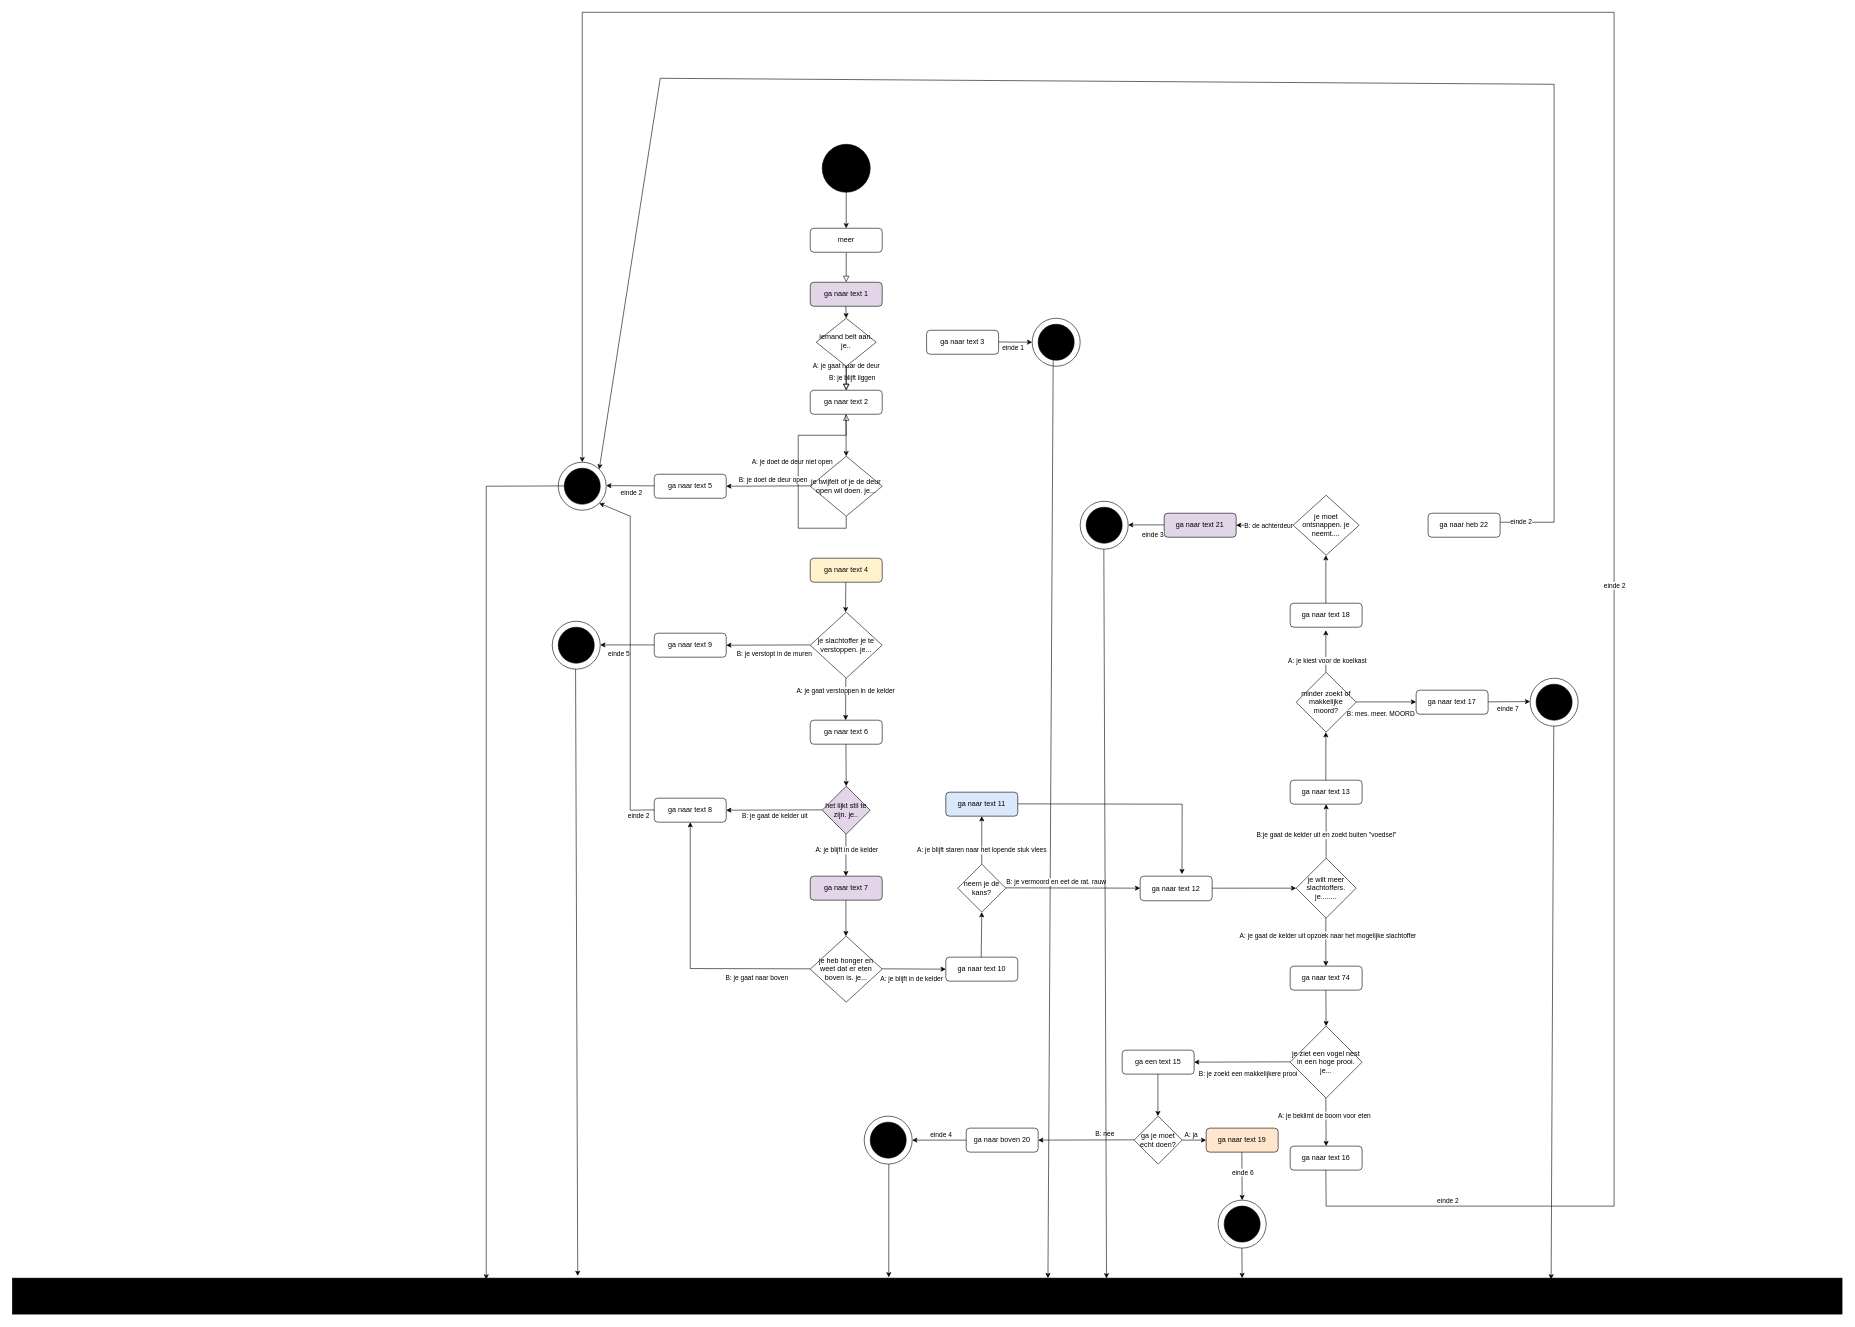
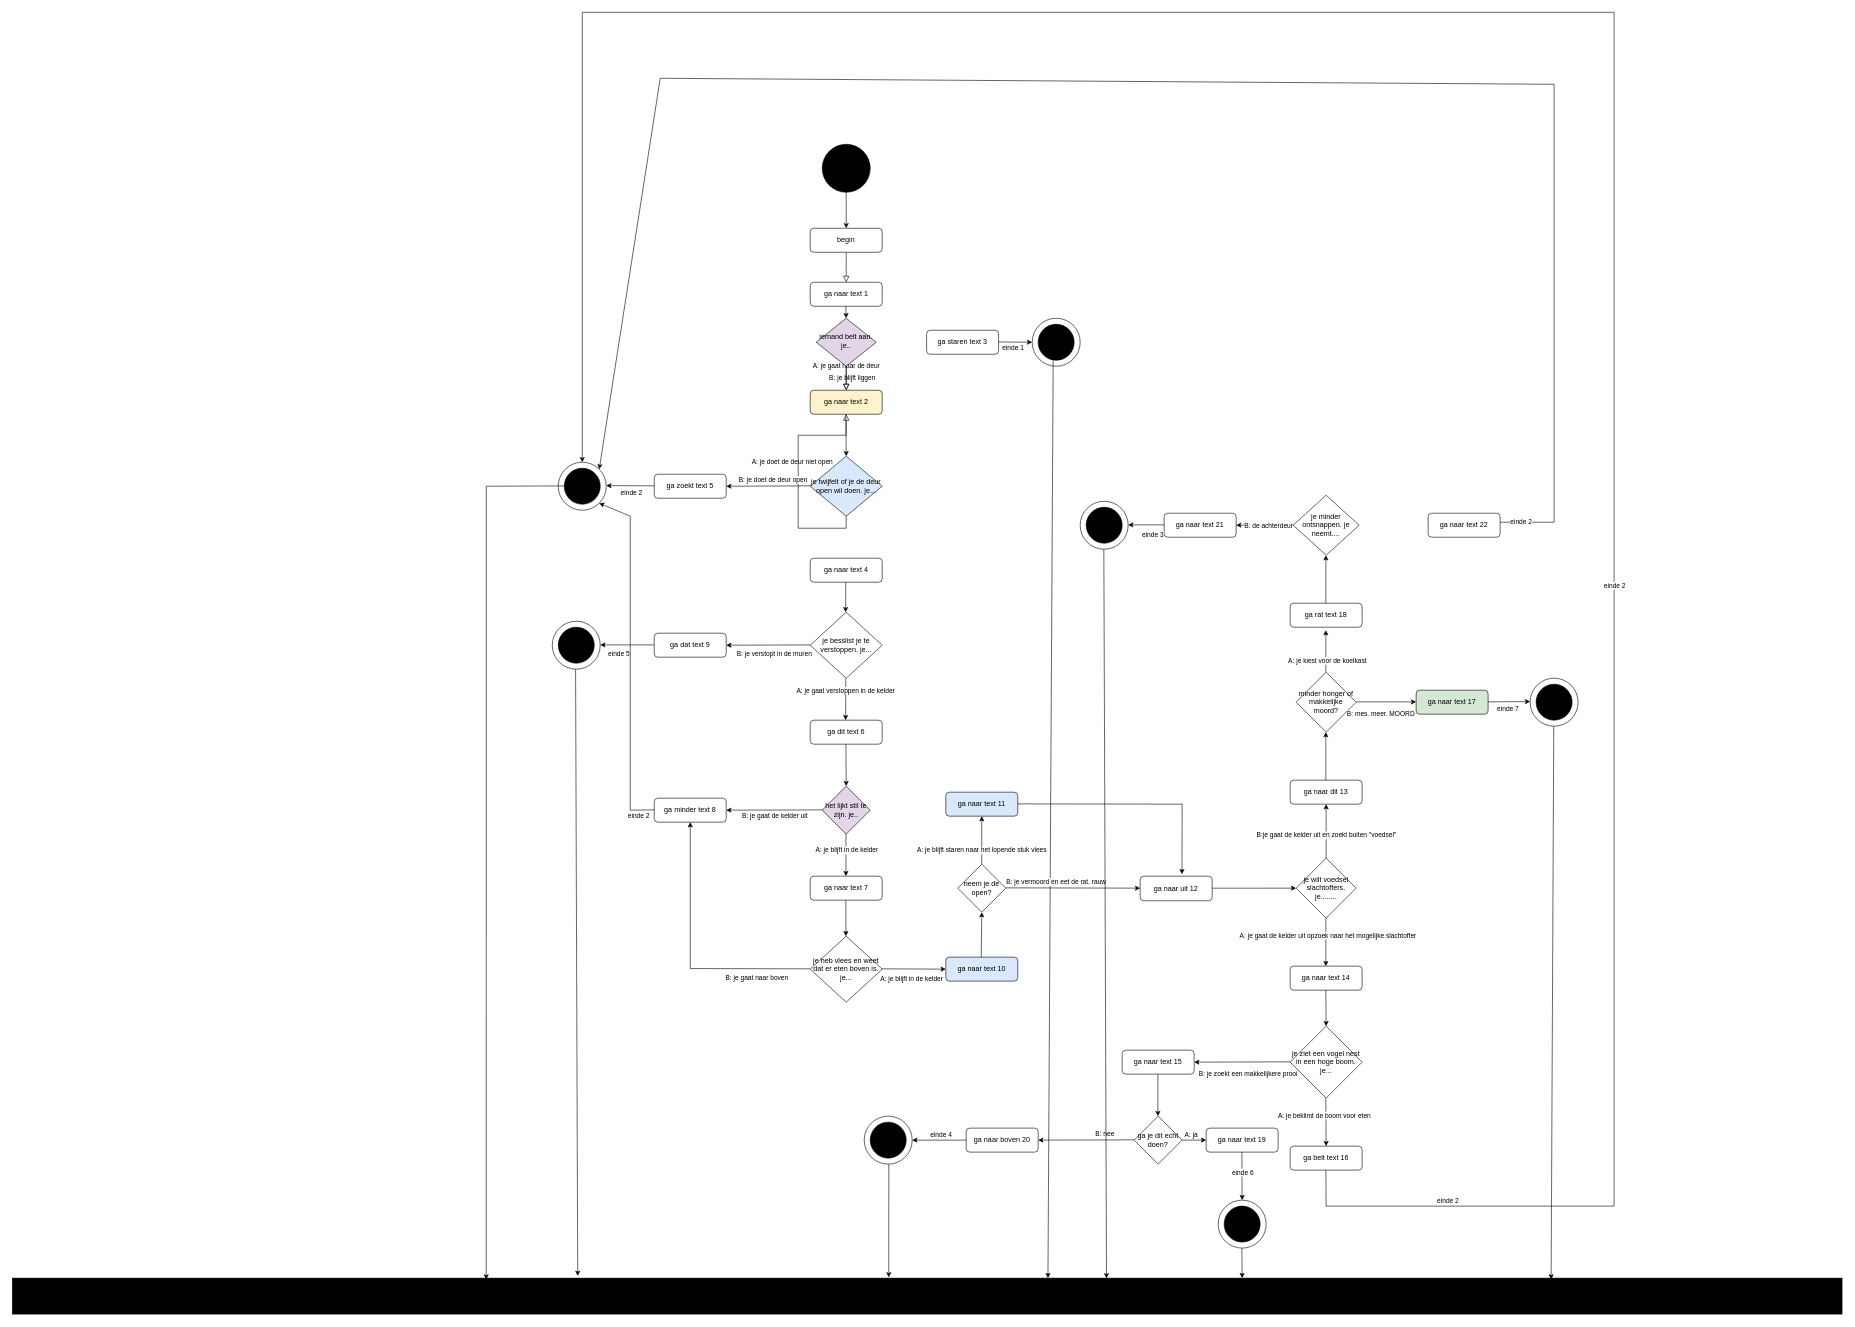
node "meer": label "meer" -> "begin"
node "ga naar text 1": fillcolor #e1d5e7 -> #ffffff
node "iemand belt aan. je..": fillcolor #ffffff -> #e1d5e7
node "ga naar text 3": label "ga naar text 3" -> "ga staren text 3"
node "ga naar text 2": fillcolor #ffffff -> #fff2cc
node "ga naar text 5": label "ga naar text 5" -> "ga zoekt text 5"
node "je twijfelt of je de deur open wil doen. je...": fillcolor #ffffff -> #dae8fc
node "ga naar text 21": fillcolor #e1d5e7 -> #ffffff
node "je moet ontsnappen. je neemt....": label "je moet ontsnappen. je neemt...." -> "je minder ontsnappen. je neemt...."
node "ga naar heb 22": label "ga naar heb 22" -> "ga naar text 22"
node "ga naar text 4": fillcolor #fff2cc -> #ffffff
node "ga naar text 18": label "ga naar text 18" -> "ga rat text 18"
node "ga naar text 9": label "ga naar text 9" -> "ga dat text 9"
node "je slachtoffer je te verstoppen. je...": label "je slachtoffer je te verstoppen. je..." -> "je besslist je te verstoppen. je..."
node "minder zoekt of makkelijke moord?": label "minder zoekt of makkelijke moord?" -> "minder honger of makkelijke moord?"
node "ga naar text 17": fillcolor #ffffff -> #d5e8d4
node "ga naar text 6": label "ga naar text 6" -> "ga dit text 6"
node "ga naar text 13": label "ga naar text 13" -> "ga naar dit 13"
node "ga naar text 8": label "ga naar text 8" -> "ga minder text 8"
node "ga naar text 7": fillcolor #e1d5e7 -> #ffffff
node "neem je de kans?": label "neem je de kans?" -> "neem je de open?"
node "je wilt meer slachtoffers. je........": label "je wilt meer slachtoffers. je........" -> "je wilt voedsel slachtoffers. je........"
node "ga naar text 12": label "ga naar text 12" -> "ga naar uit 12"
node "je heb honger en weet dat er eten boven is. je...": label "je heb honger en weet dat er eten boven is. je..." -> "je heb vlees en weet dat er eten boven is. je..."
node "ga naar text 10": fillcolor #ffffff -> #dae8fc
node "ga naar text 74": label "ga naar text 74" -> "ga naar text 14"
node "ga een text 15": label "ga een text 15" -> "ga naar text 15"
node "je ziet een vogel nest in een hoge prooi. je...": label "je ziet een vogel nest in een hoge prooi. je..." -> "je ziet een vogel nest in een hoge boom. je..."
node "ga je moet echt doen?": label "ga je moet echt doen?" -> "ga je dit echt doen?"
node "ga naar text 19": fillcolor #ffe6cc -> #ffffff
node "ga naar text 16": label "ga naar text 16" -> "ga belt text 16"
